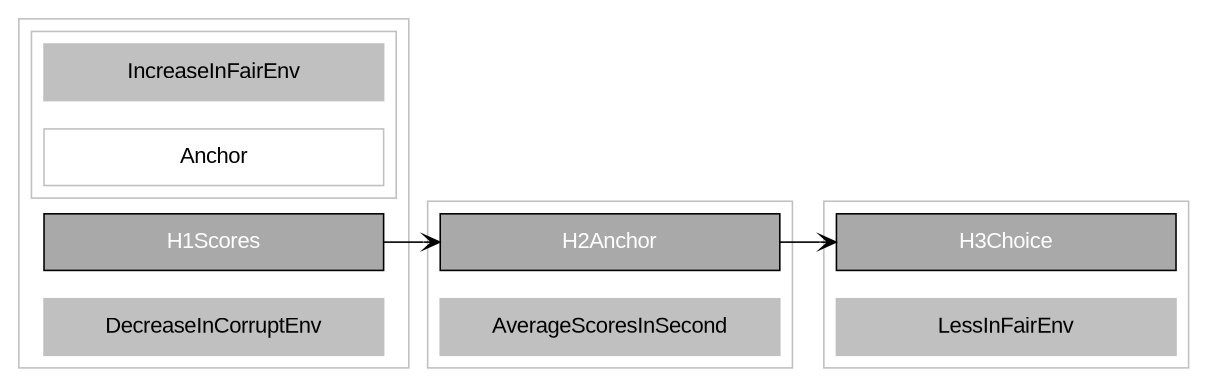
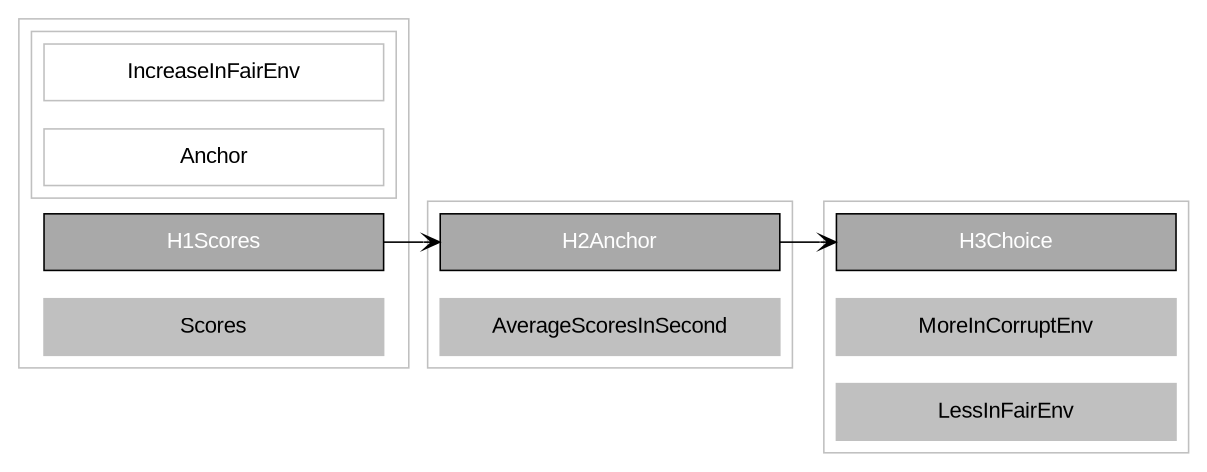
node "IncreaseInFairEnv": fillcolor grey -> white
node "DecreaseInCorruptEnv": label "DecreaseInCorruptEnv" -> "Scores"
node "MoreInCorruptEnv": added
